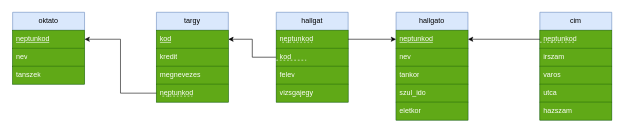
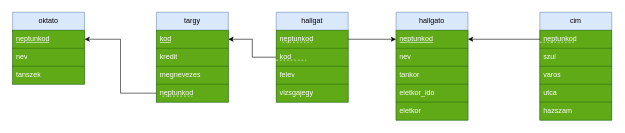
node "irszam": label "irszam" -> "szul"
node "szul_ido": label "szul_ido" -> "eletkor_ido"
